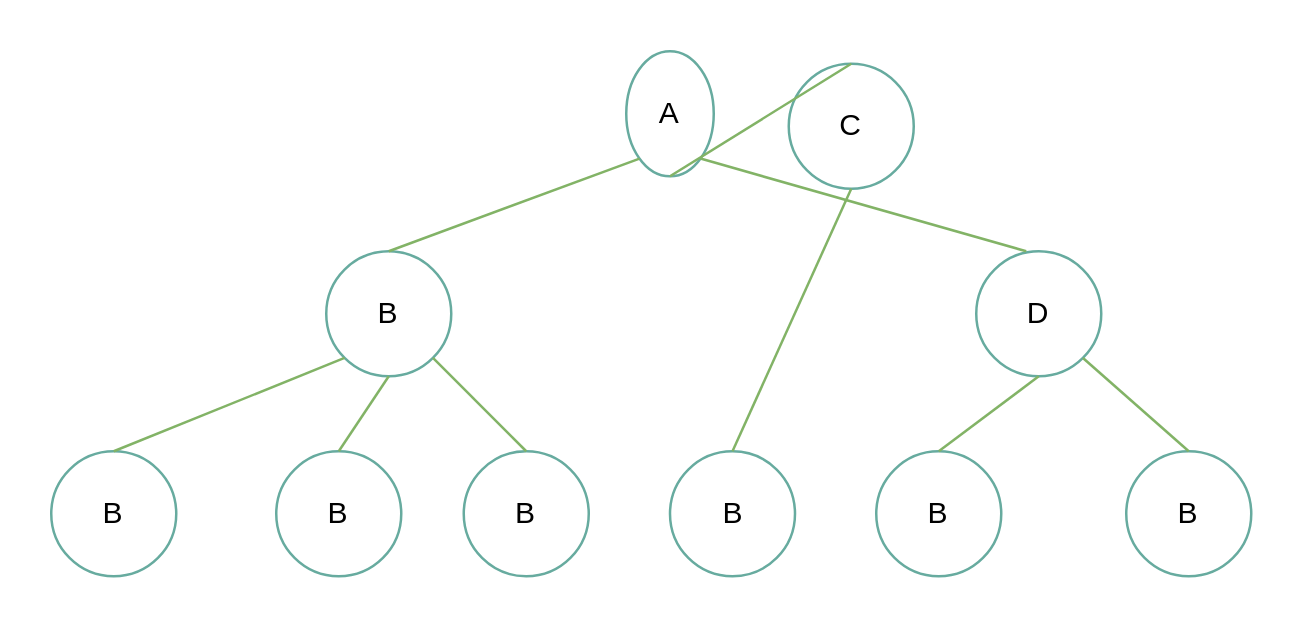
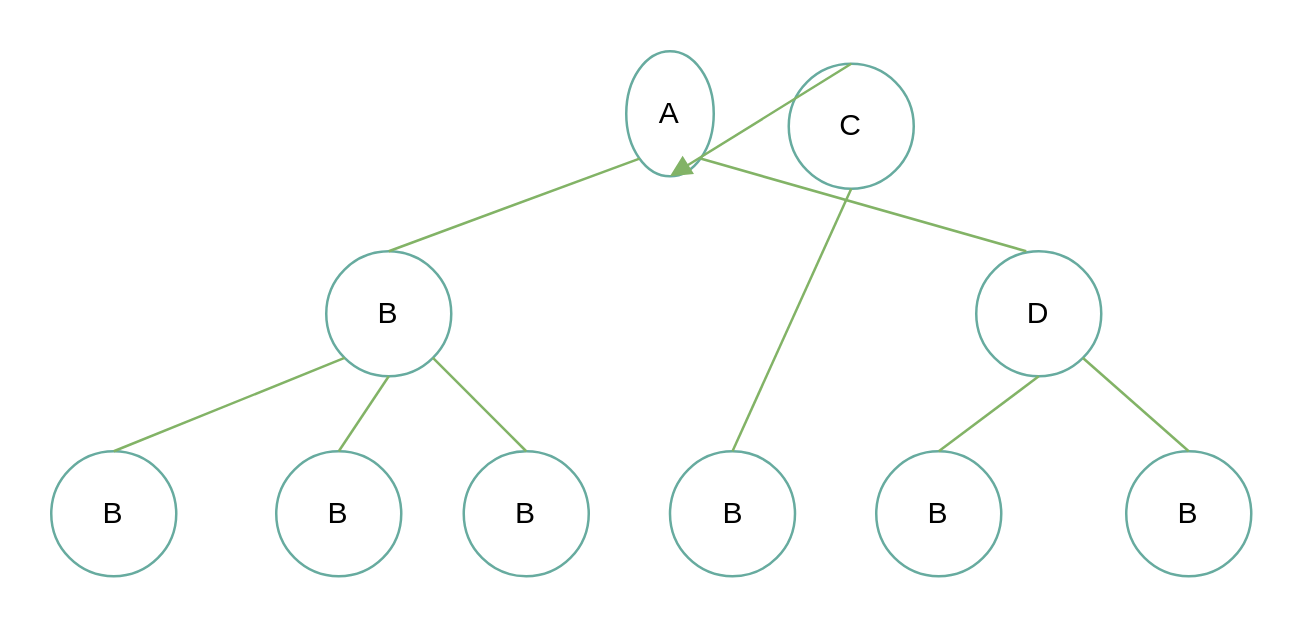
edge "A" -- "C": arrowhead none -> block
